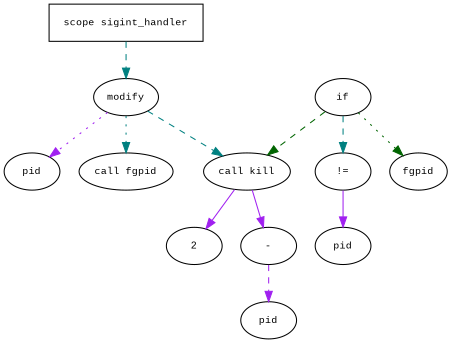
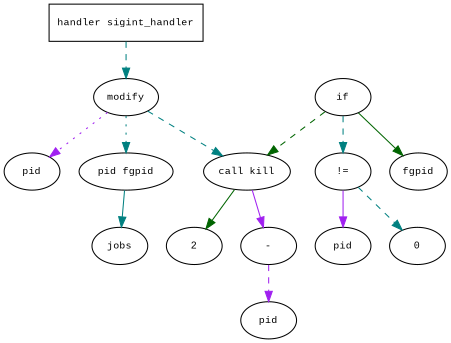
node "scope sigint_handler": label "scope sigint_handler" -> "handler sigint_handler"
edge "if" -> "fgpid": style dotted -> solid
node "call fgpid": label "call fgpid" -> "pid fgpid"
edge "call kill" -> "2": color purple -> darkgreen
node "jobs": added
node "0": added
